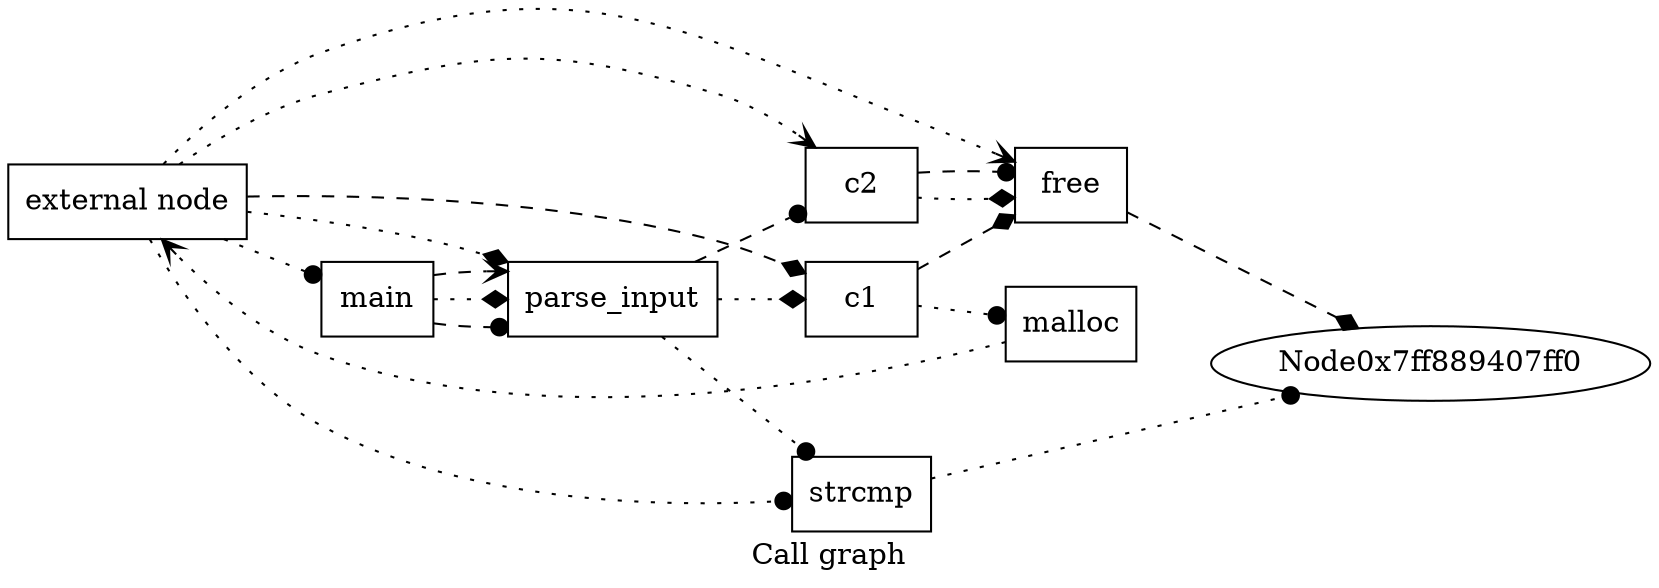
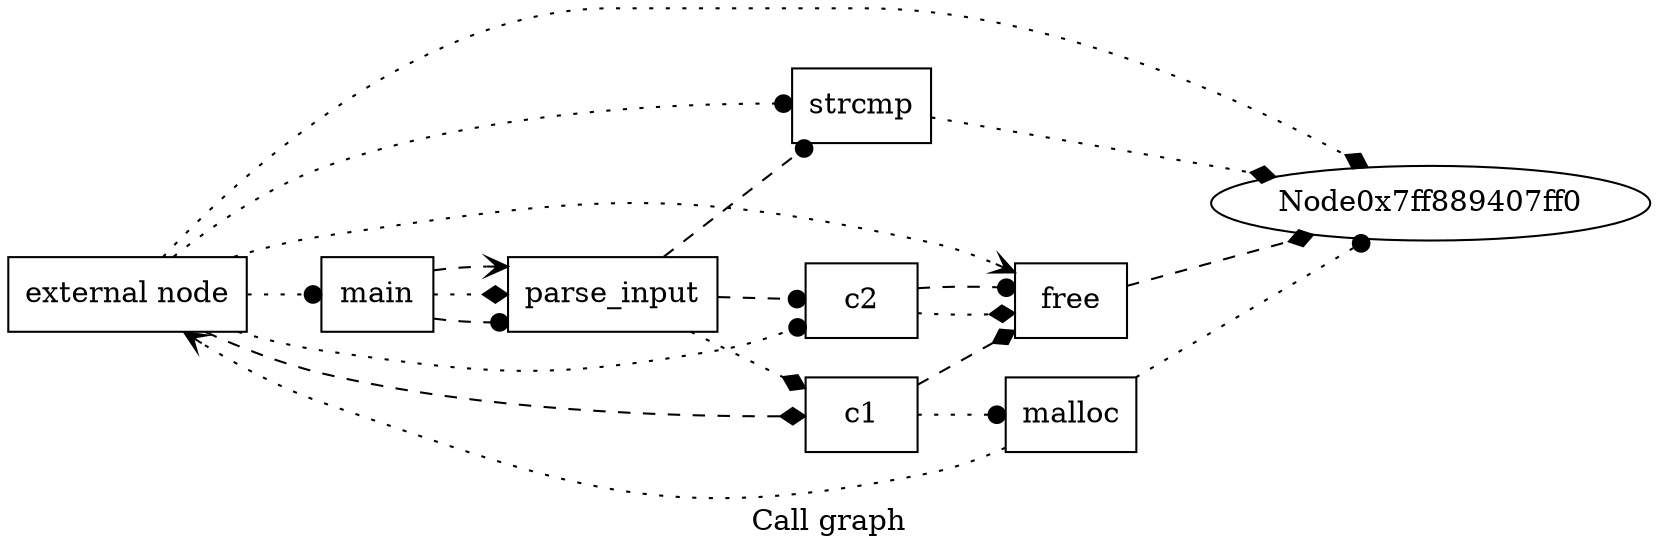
edge "external node" -> "c2": arrowhead vee -> dot
edge "external node" -> "parse_input": now "external node" -> "Node0x7ff889407ff0"
edge "malloc" -> "Node0x7ff889407ff0": added
edge "parse_input" -> "strcmp": style dotted -> dashed
edge "strcmp" -> "Node0x7ff889407ff0": arrowhead dot -> diamond
